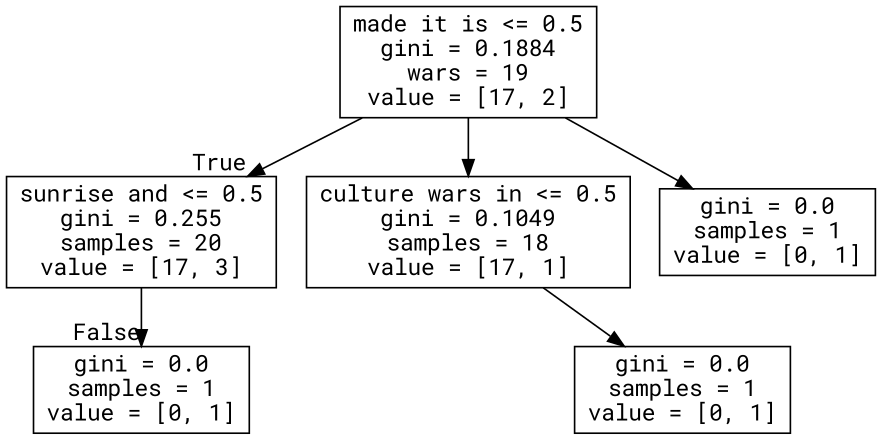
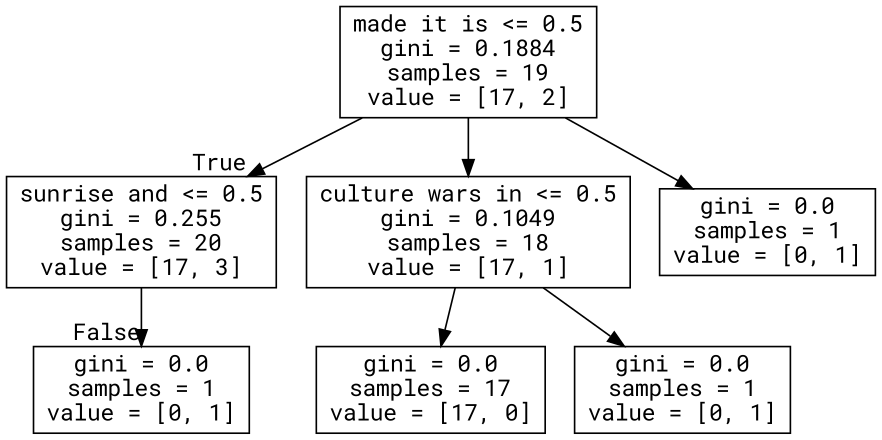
node "made it is <= 0.5 gini = 0.1884 wars = 19 value = [17, 2]": label "made it is <= 0.5 gini = 0.1884 wars = 19 value = [17, 2]" -> "made it is <= 0.5 gini = 0.1884 samples = 19 value = [17, 2]"
node "gini = 0.0 samples = 17 value = [17, 0]": added
